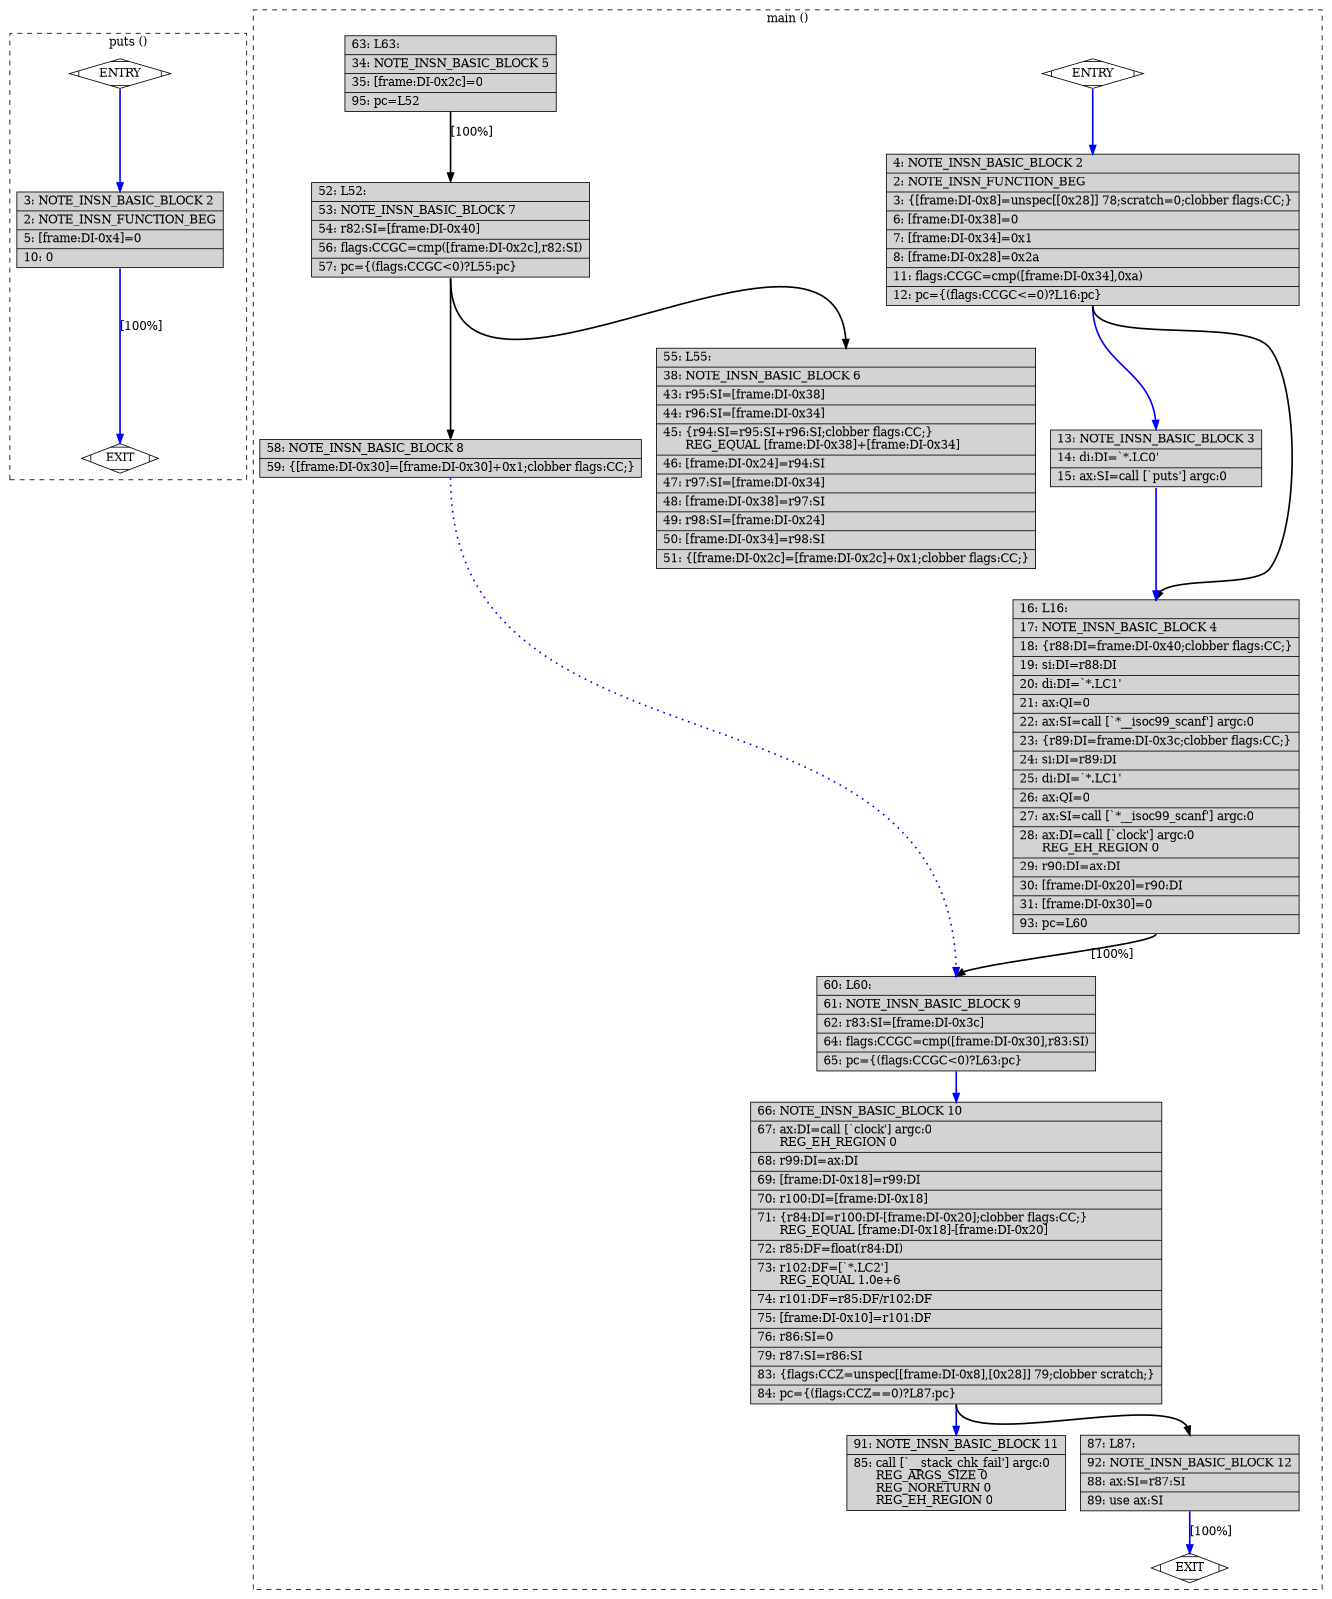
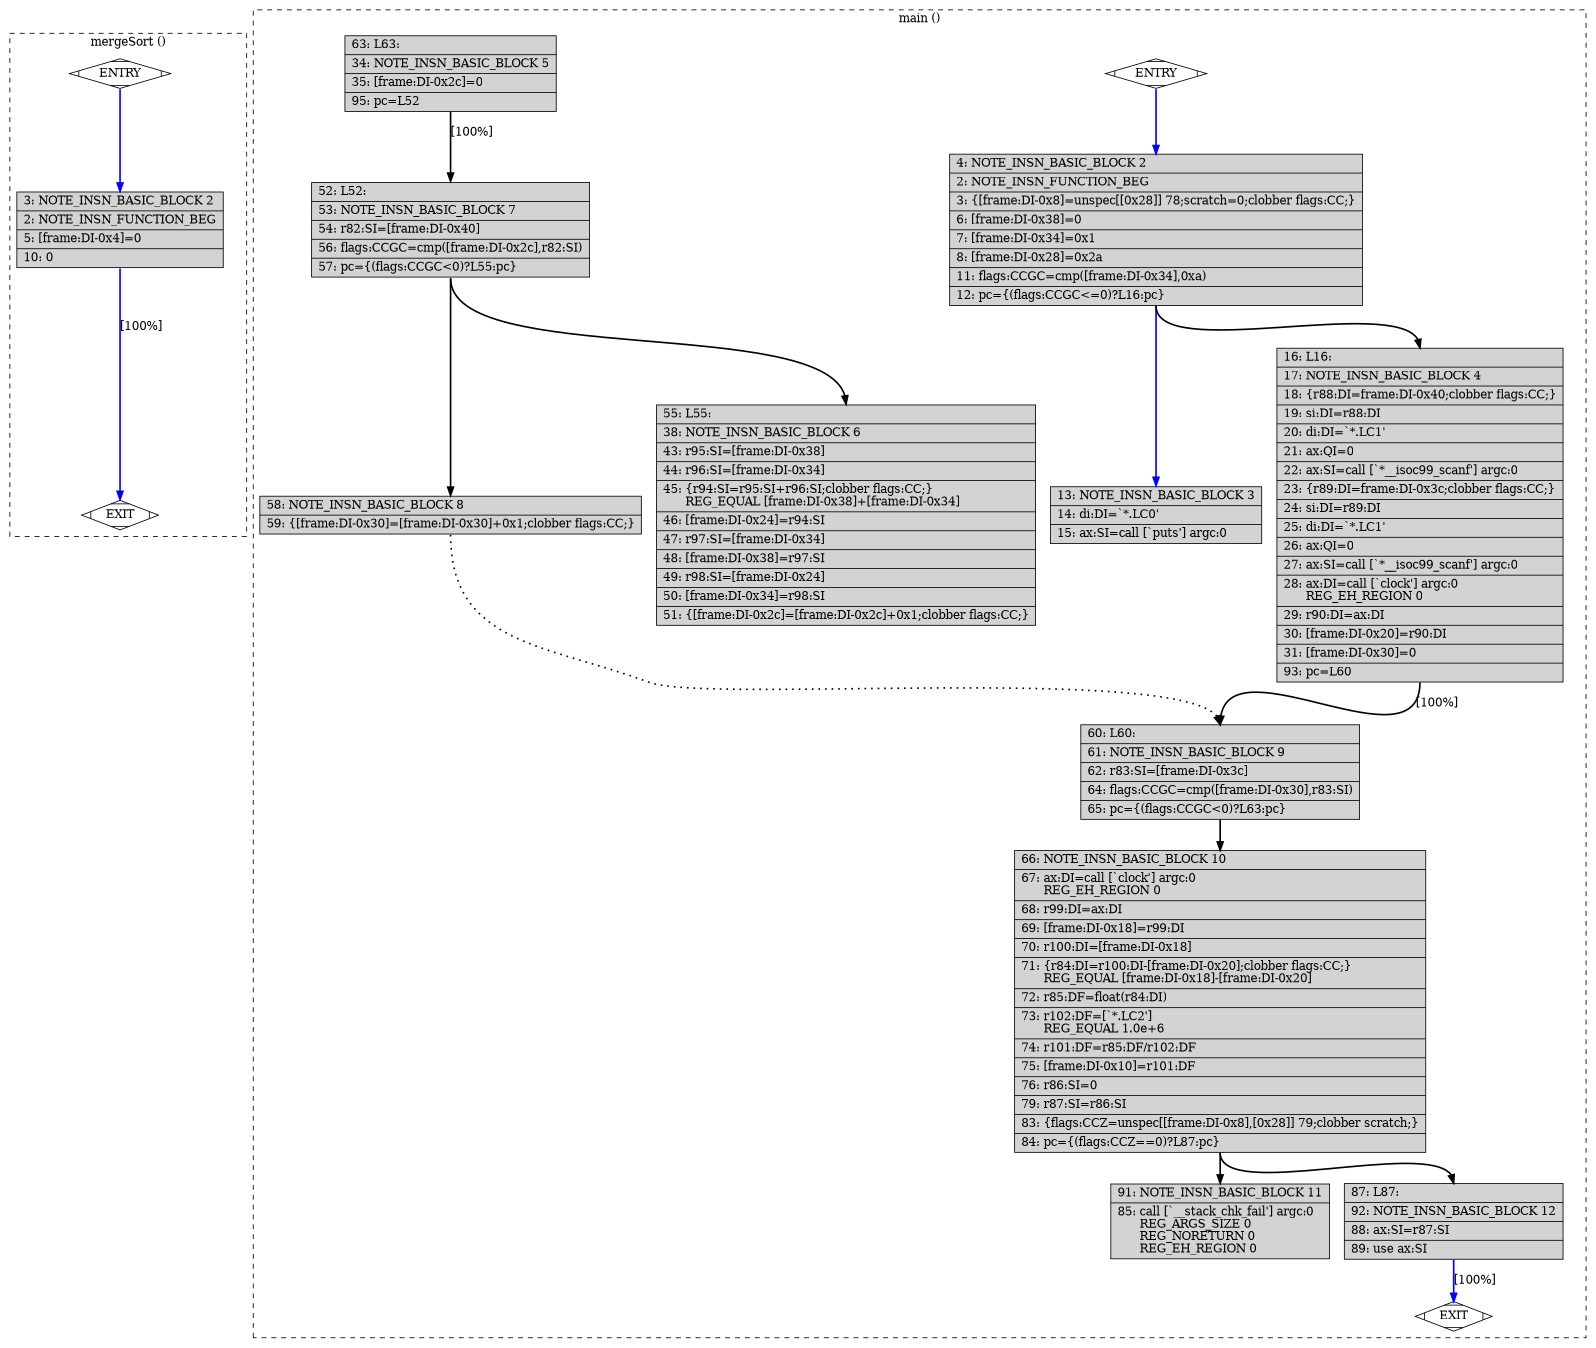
cluster "puts ()": label "puts ()" -> "mergeSort ()"
edge "13: NOTE_INSN_BASIC_BLOCK 3" -> "16: L16:": removed
edge "58: NOTE_INSN_BASIC_BLOCK 8" -> "60: L60:": color blue -> black
edge "60: L60:" -> "66: NOTE_INSN_BASIC_BLOCK 10": color blue -> black
edge "66: NOTE_INSN_BASIC_BLOCK 10" -> "91: NOTE_INSN_BASIC_BLOCK 11": color blue -> black
